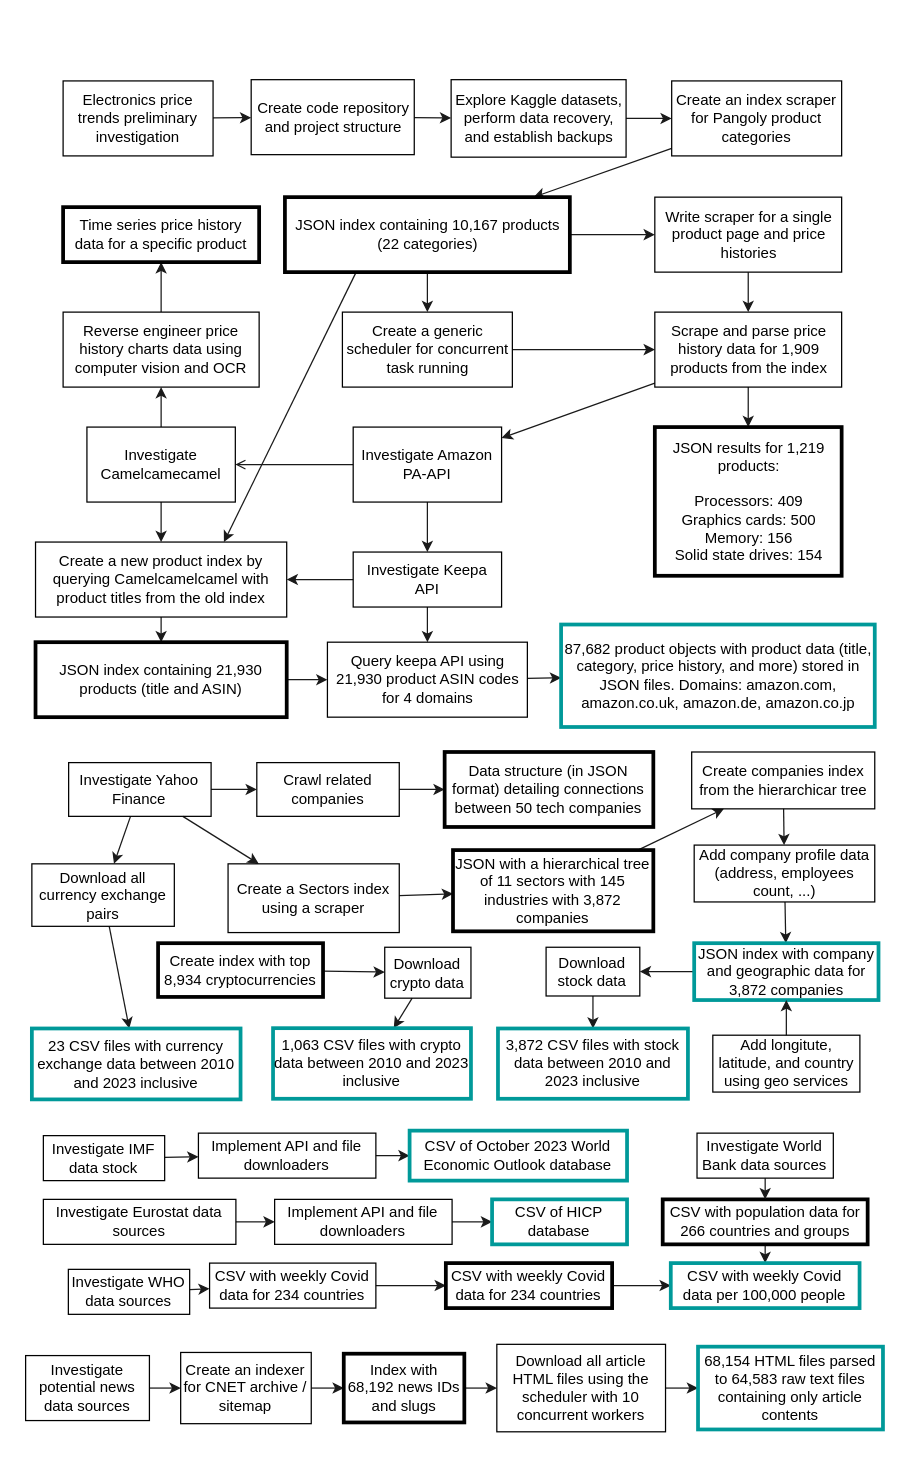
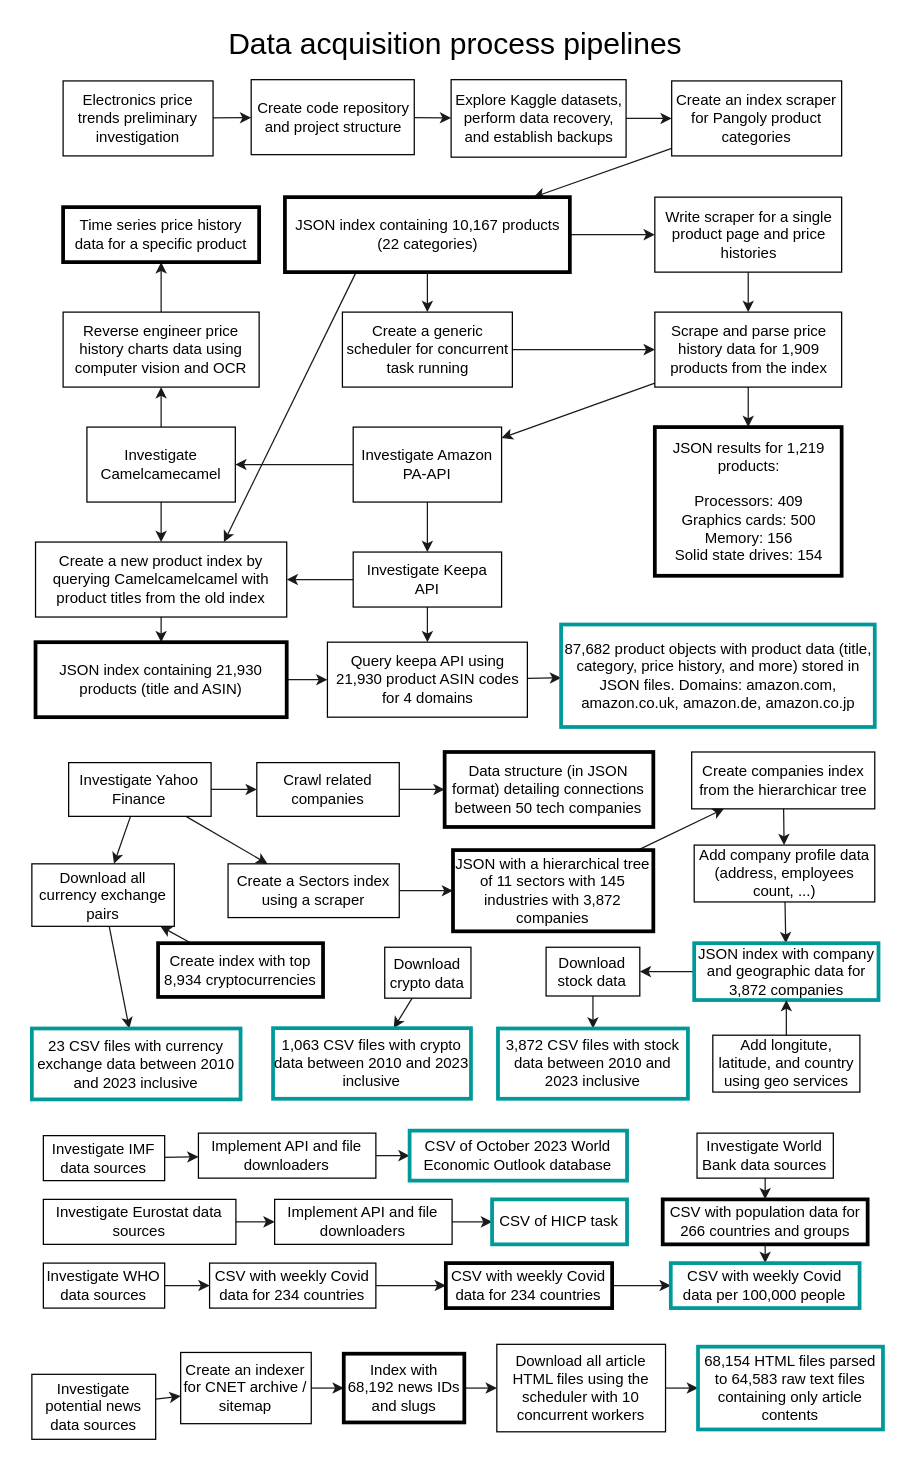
node "Data acquisition process pipelines": added
edge "Investigate Amazon PA-API" -> "Investigate Camelcamecamel": arrowhead open -> classic
node "Create a Sectors index using a scraper": size 171x69 -> 171x54
edge "Create index with top 8,934 cryptocurrencies" -> "Download crypto data": now "Create index with top 8,934 cryptocurrencies" -> "Download all currency exchange pairs"
node "Investigate IMF data stock": label "Investigate IMF data stock" -> "Investigate IMF data sources"
node "CSV of HICP database": label "CSV of HICP database" -> "CSV of HICP task"
node "Investigate WHO data sources": moved (129, 1292) -> (104, 1286)
node "Investigate potential news data sources": moved (88, 1388) -> (94, 1407)
